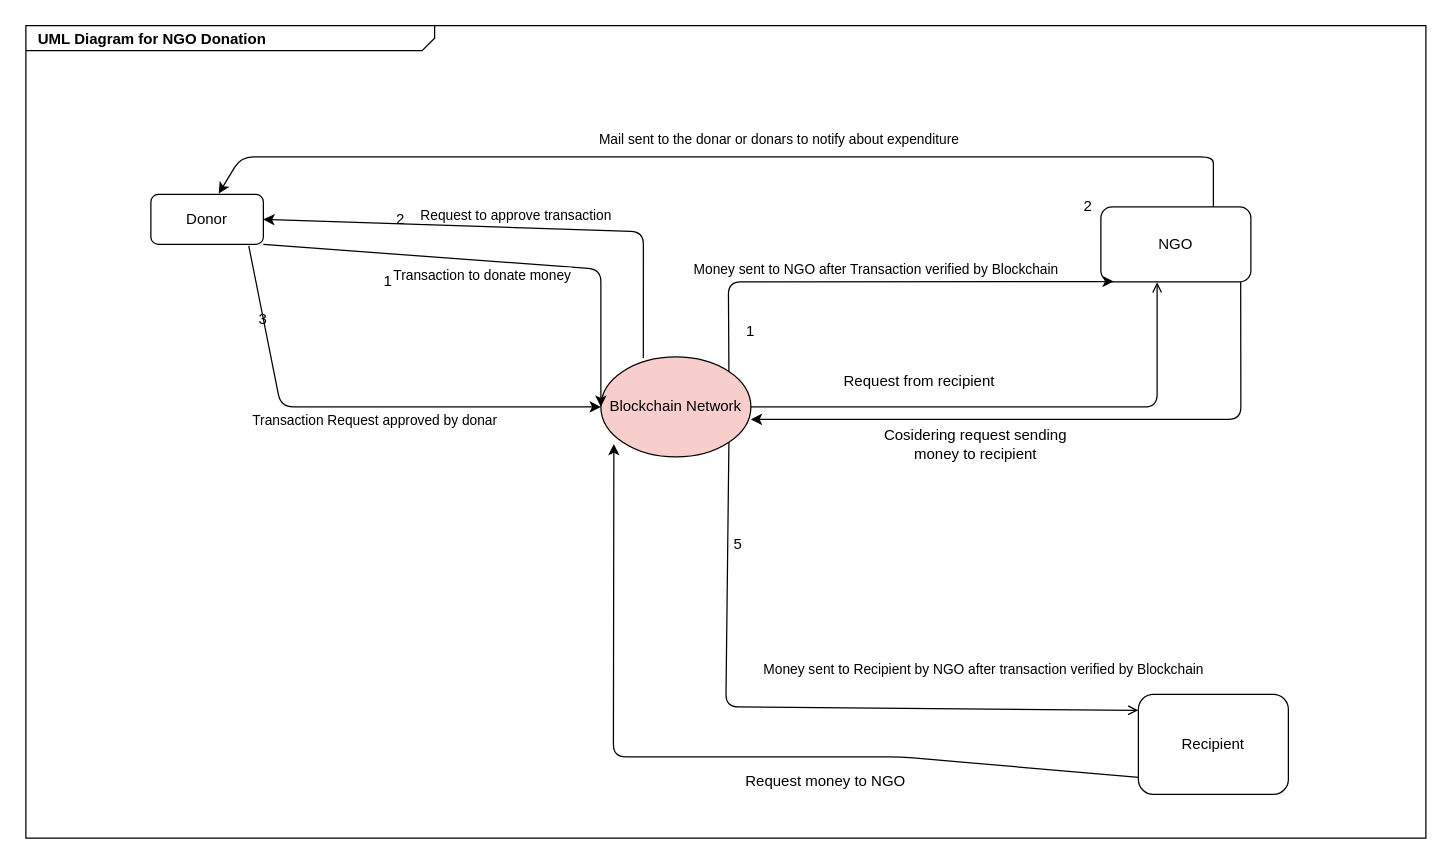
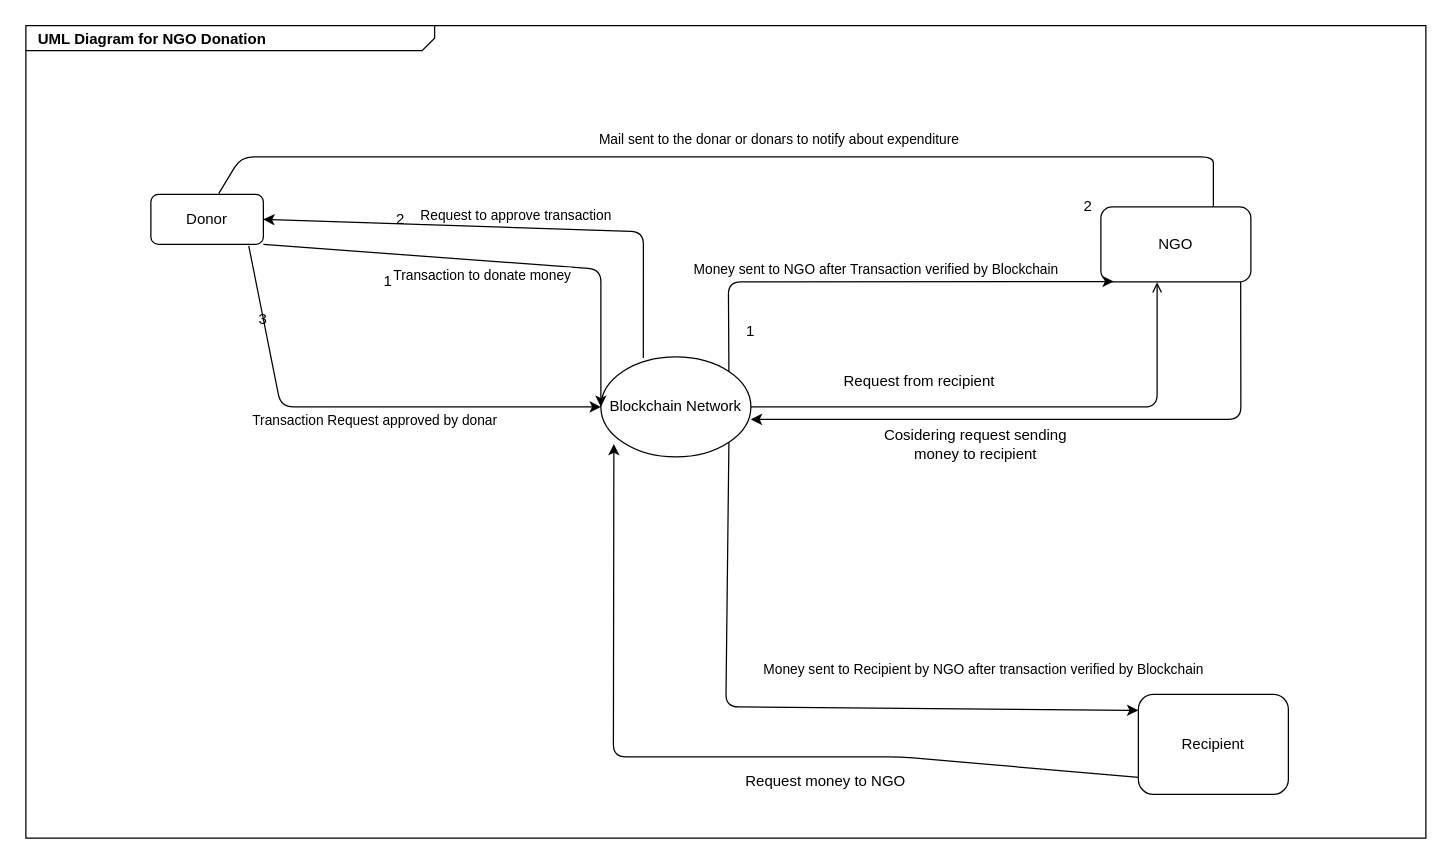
edge "NGO" -> "Donor": arrowhead classic -> none
node "Blockchain Network": fillcolor #f8cecc -> #ffffff
node "5": removed
edge "Blockchain Network" -> "Recipient": arrowhead open -> classic
